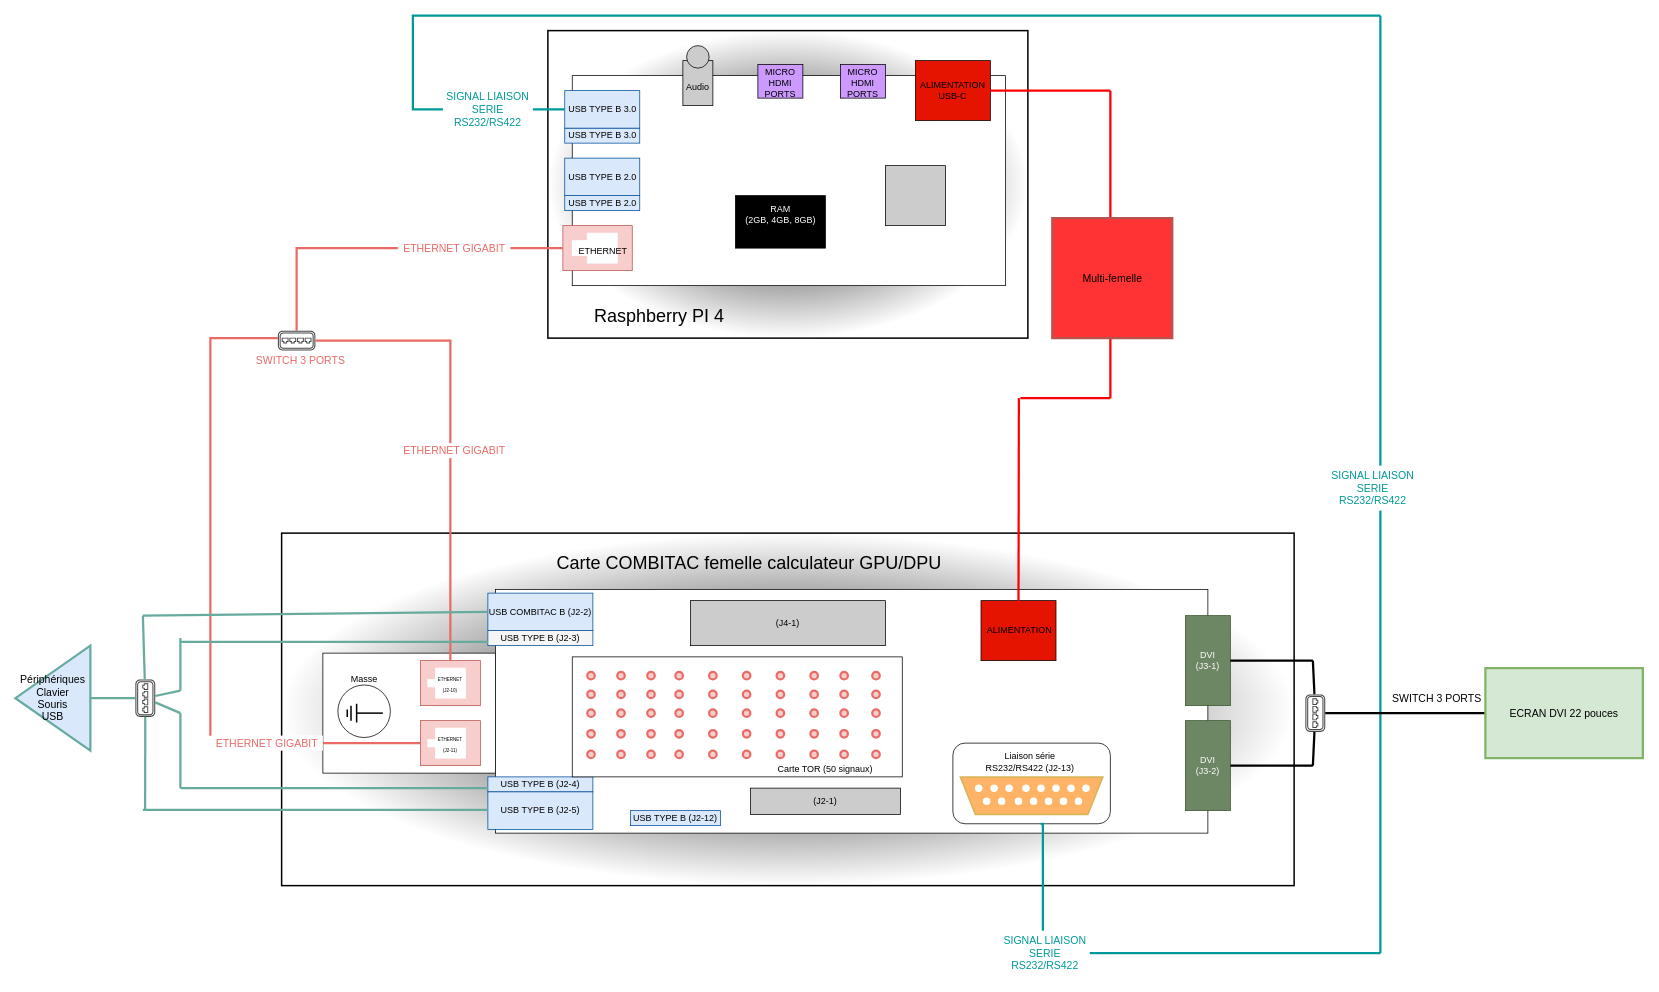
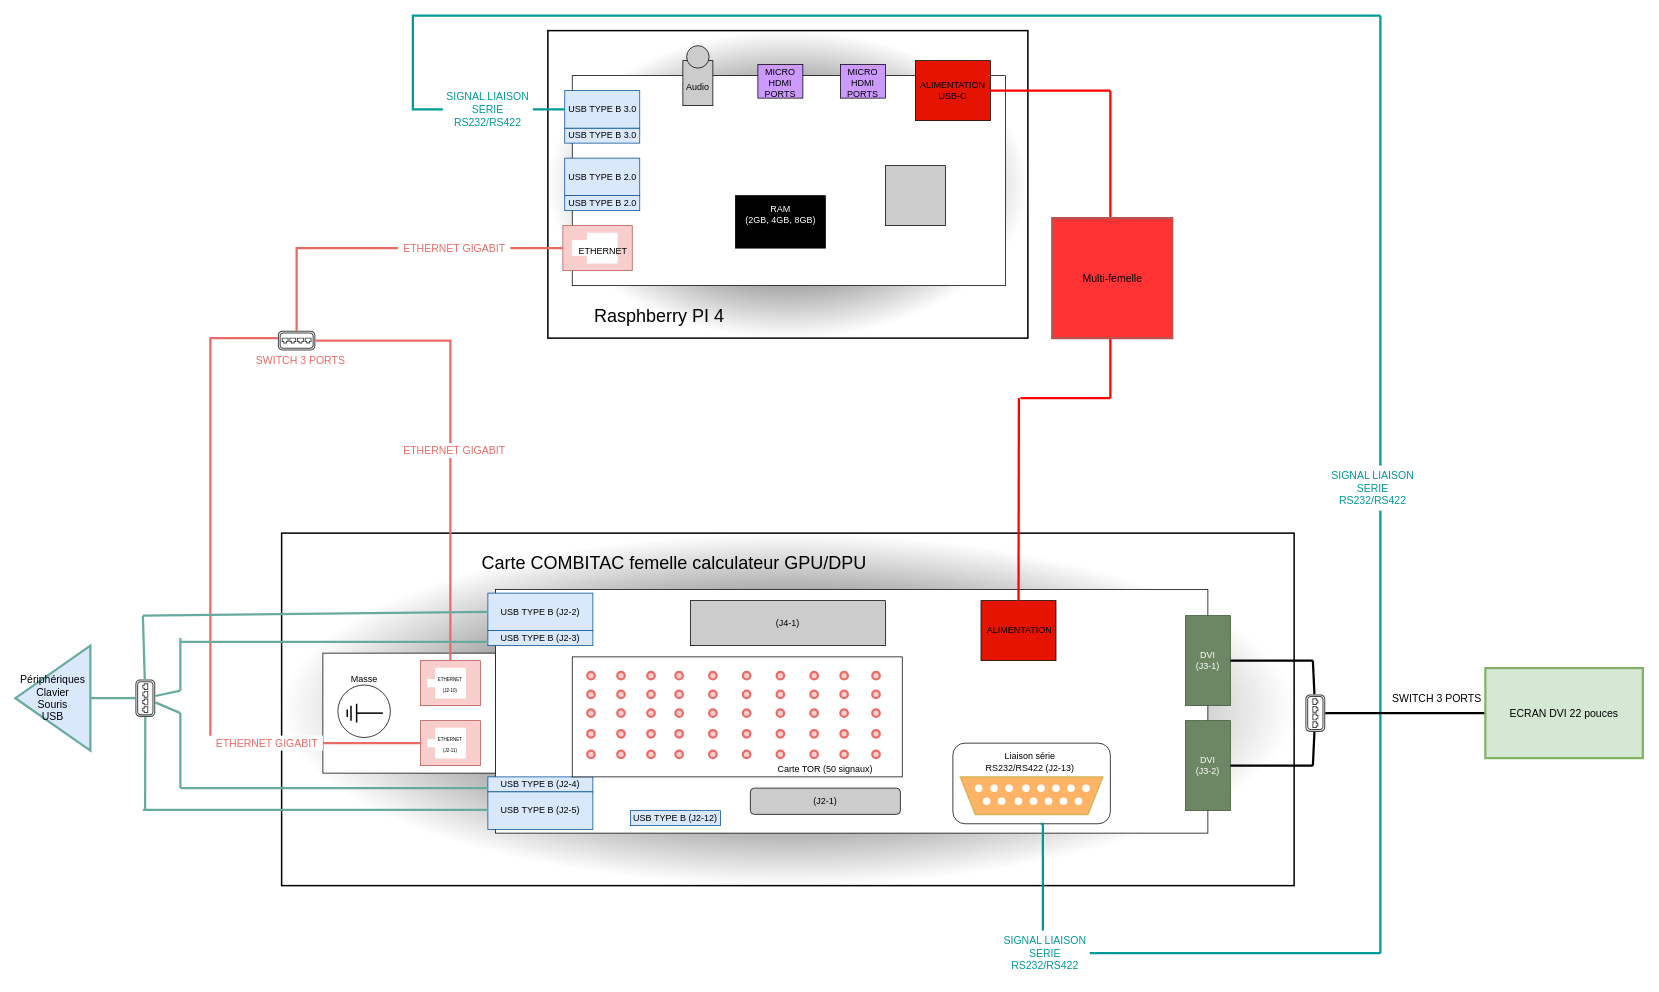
node "Carte COMBITAC femelle calculateur GPU/DPU": moved (749, 563) -> (674, 563)
node "USB COMBITAC B (J2-2)": label "USB COMBITAC B (J2-2)" -> "USB TYPE B (J2-2)"
node "USB TYPE B (J2-3)": fillcolor #f5f5f5 -> #dae8fc
node "(J2-1)": shape rectangle -> rounded rectangle
